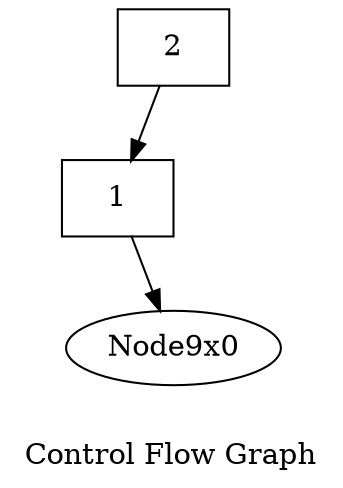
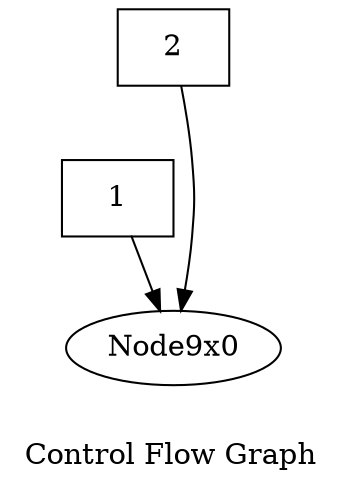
edge "2" -> "1": now "2" -> "Node9x0"
